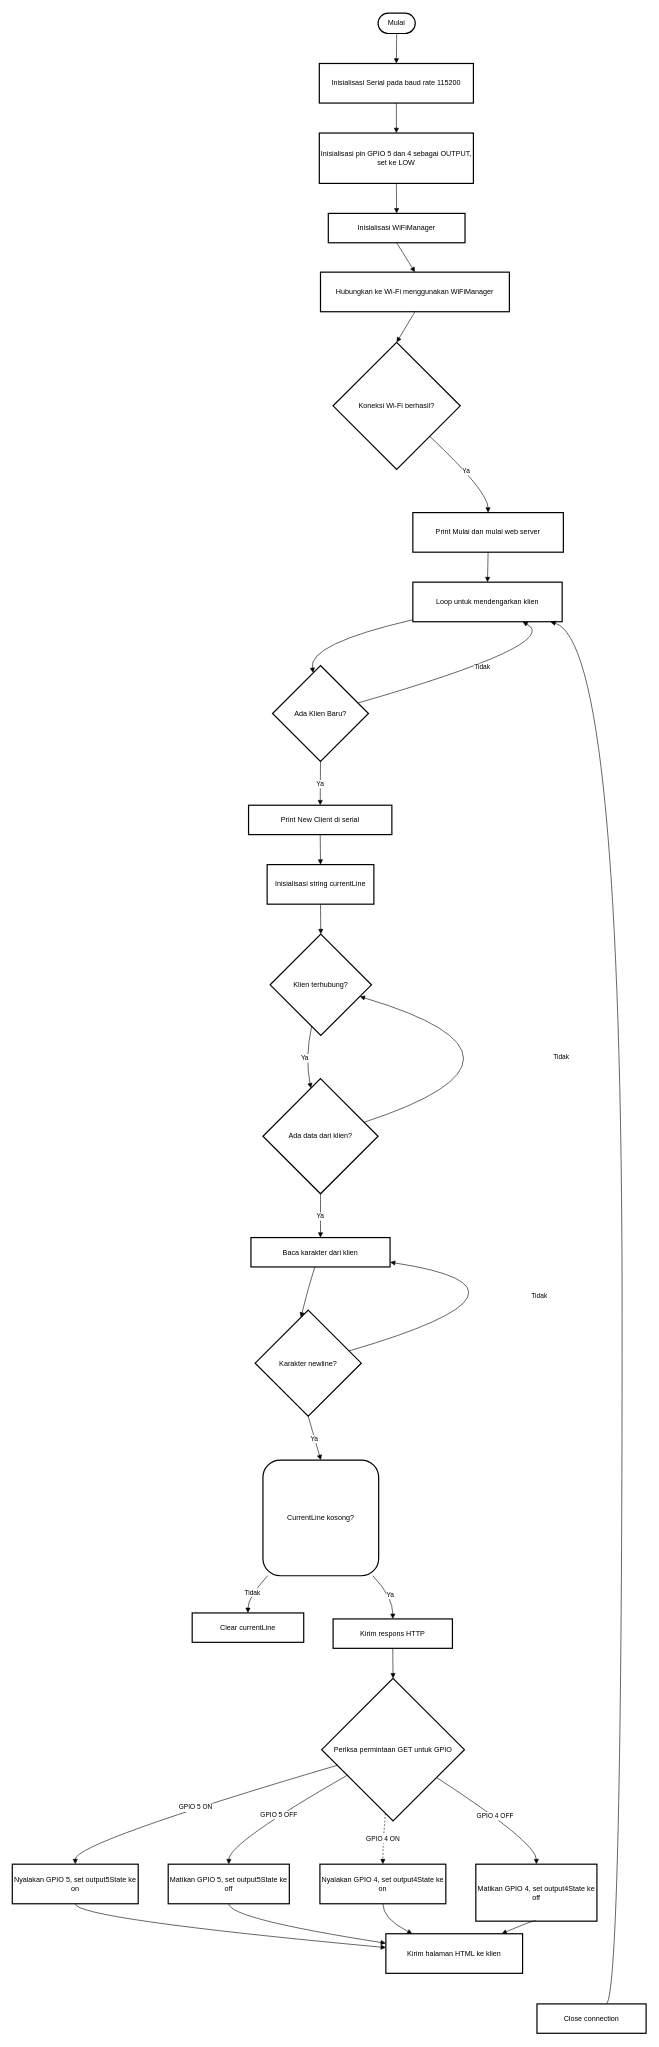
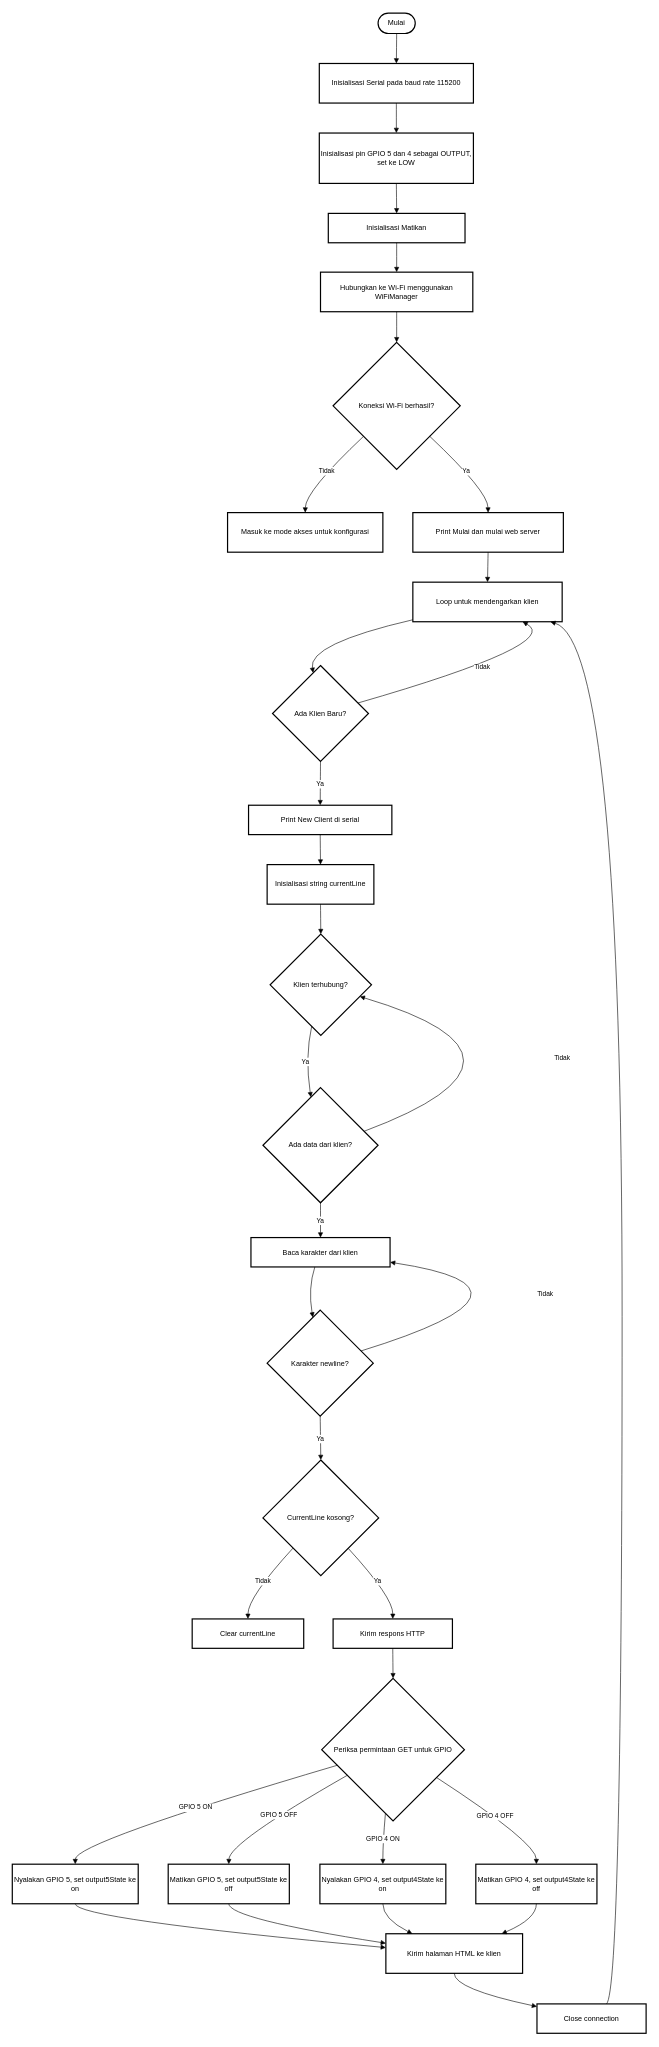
node "Inisialisasi WiFiManager": label "Inisialisasi WiFiManager" -> "Inisialisasi Matikan"
node "Hubungkan ke Wi-Fi menggunakan WiFiManager": size 189x40 -> 152x40
edge "Koneksi Wi-Fi berhasil?" -> "Masuk ke mode akses untuk konfigurasi": added, label "Tidak"
node "Masuk ke mode akses untuk konfigurasi": added
node "Ada data dari klien?": moved (321, 1136) -> (321, 1145)
node "Karakter newline?": moved (308, 1363) -> (320, 1363)
node "CurrentLine kosong?": shape rounded rectangle -> diamond
node "Clear currentLine": moved (248, 1628) -> (248, 1634)
edge "Periksa permintaan GET untuk GPIO" -> "Nyalakan GPIO 4, set output4State ke on": style dashed -> solid
node "Matikan GPIO 4, set output4State ke off": size 121x57 -> 121x40
edge "Kirim halaman HTML ke klien" -> "Close connection": added
